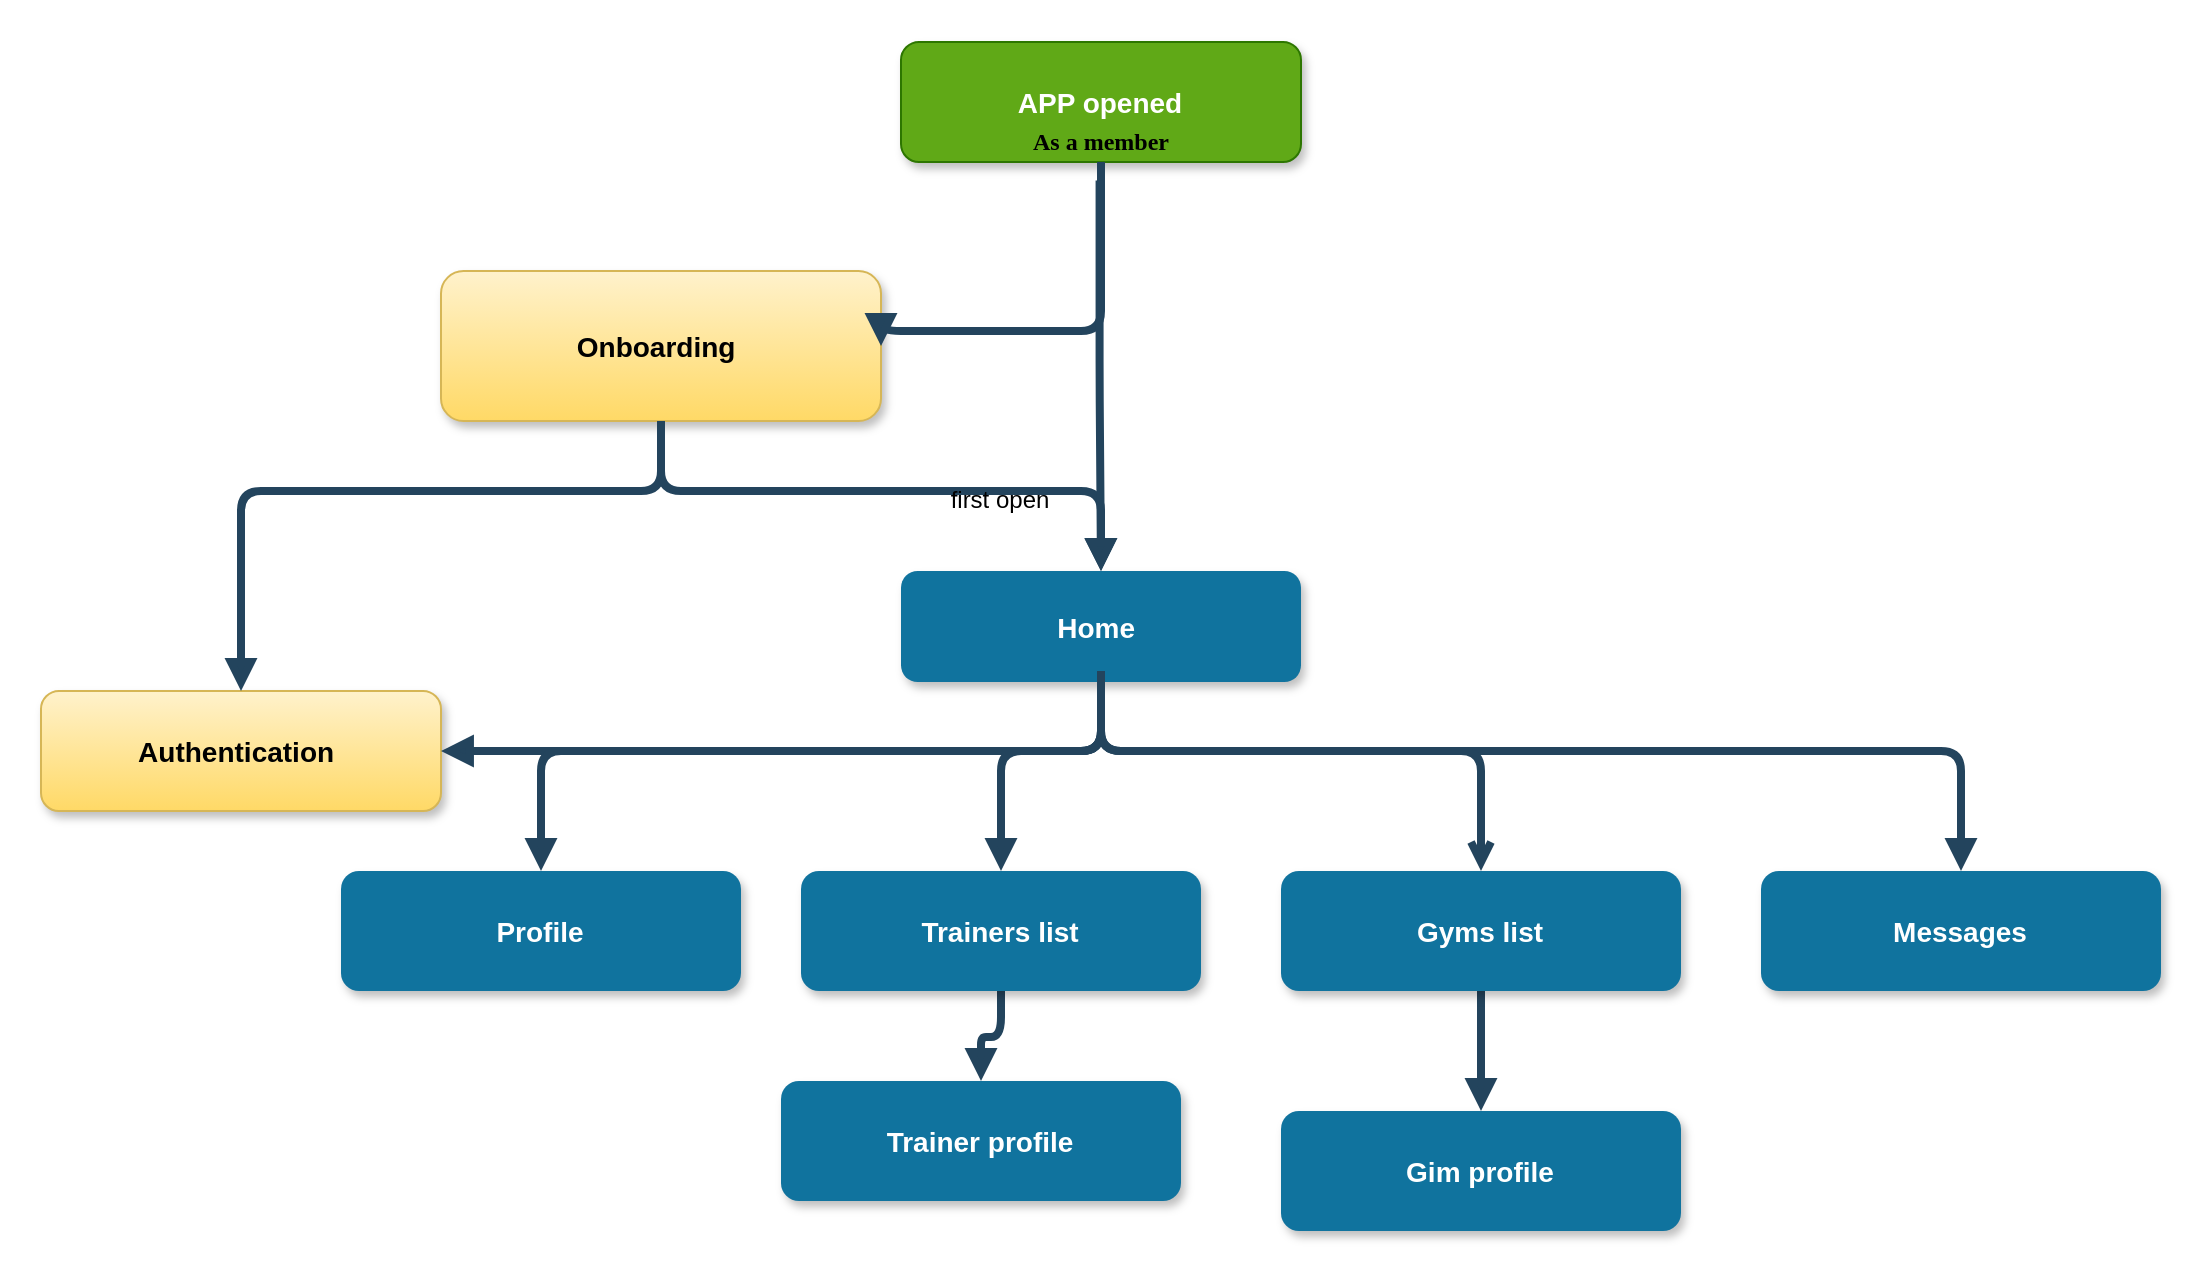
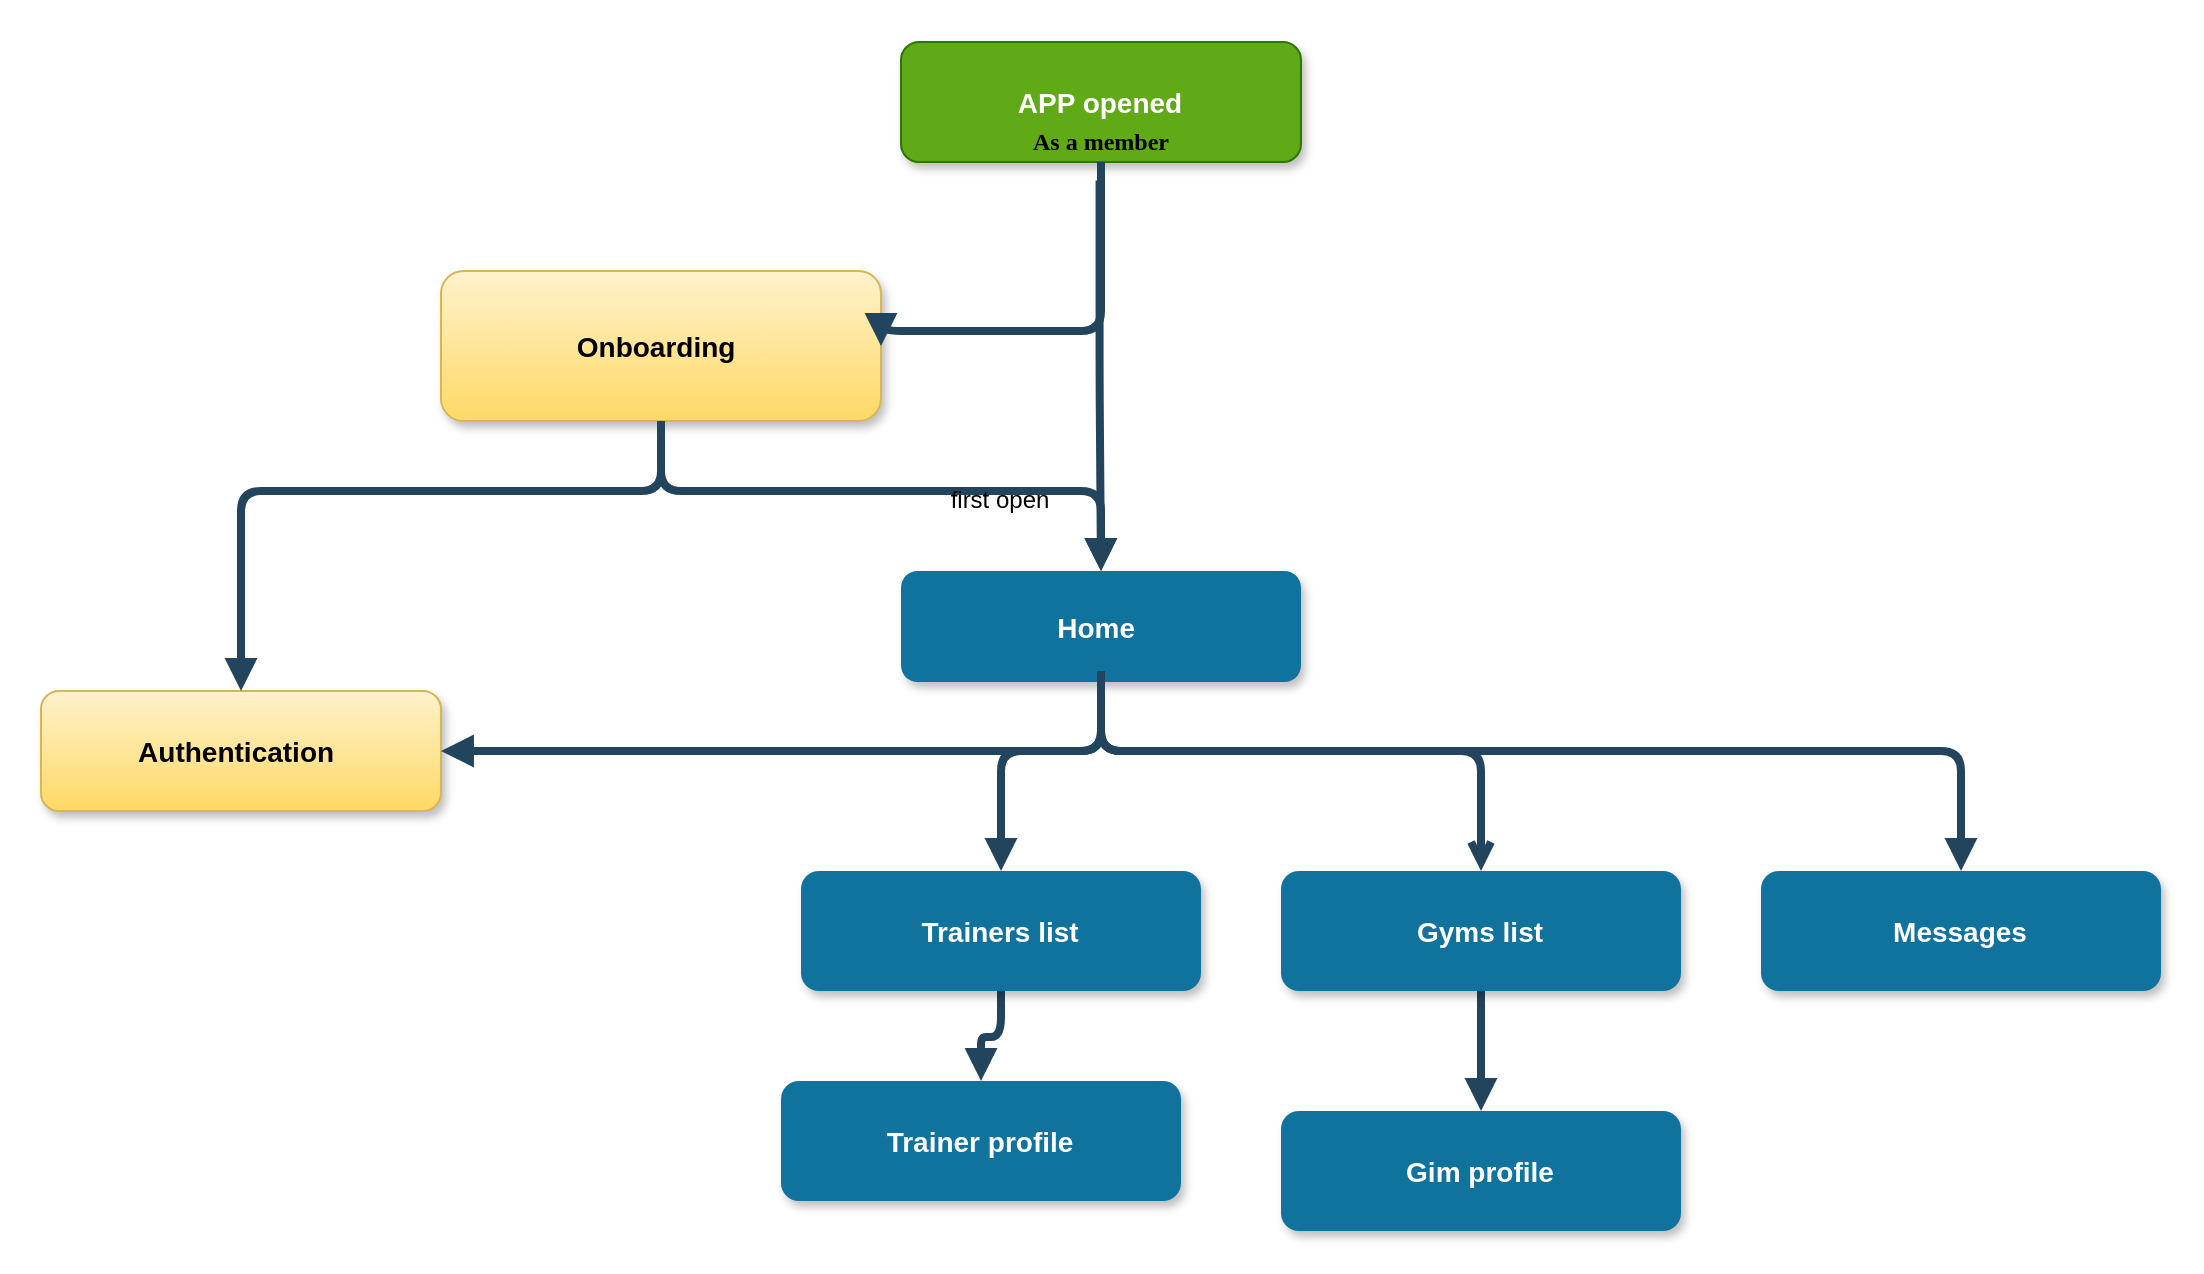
edge "Home" -> "Profile": removed
node "Profile": removed
